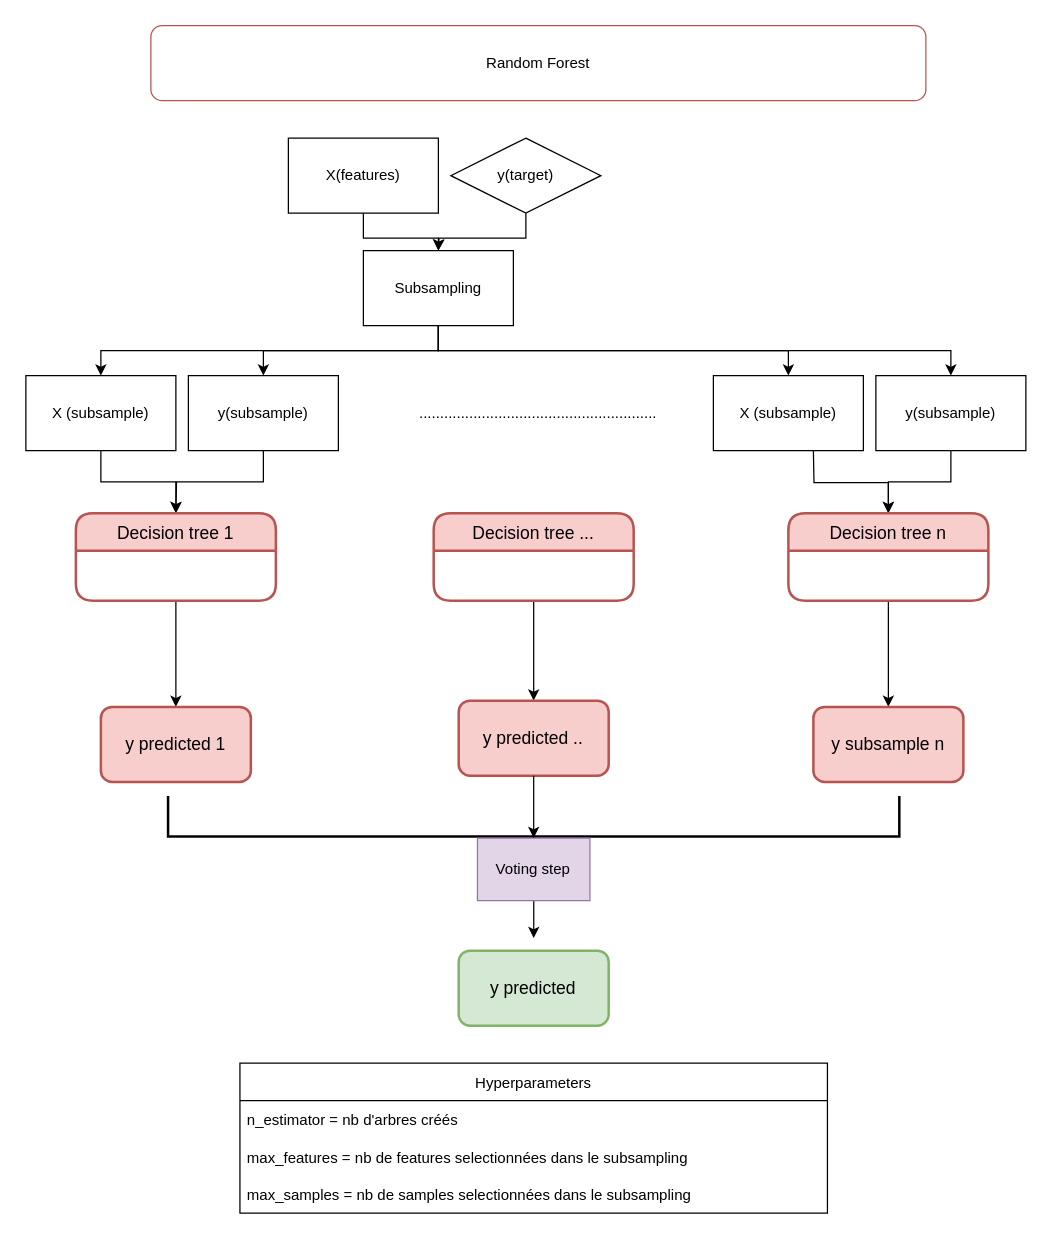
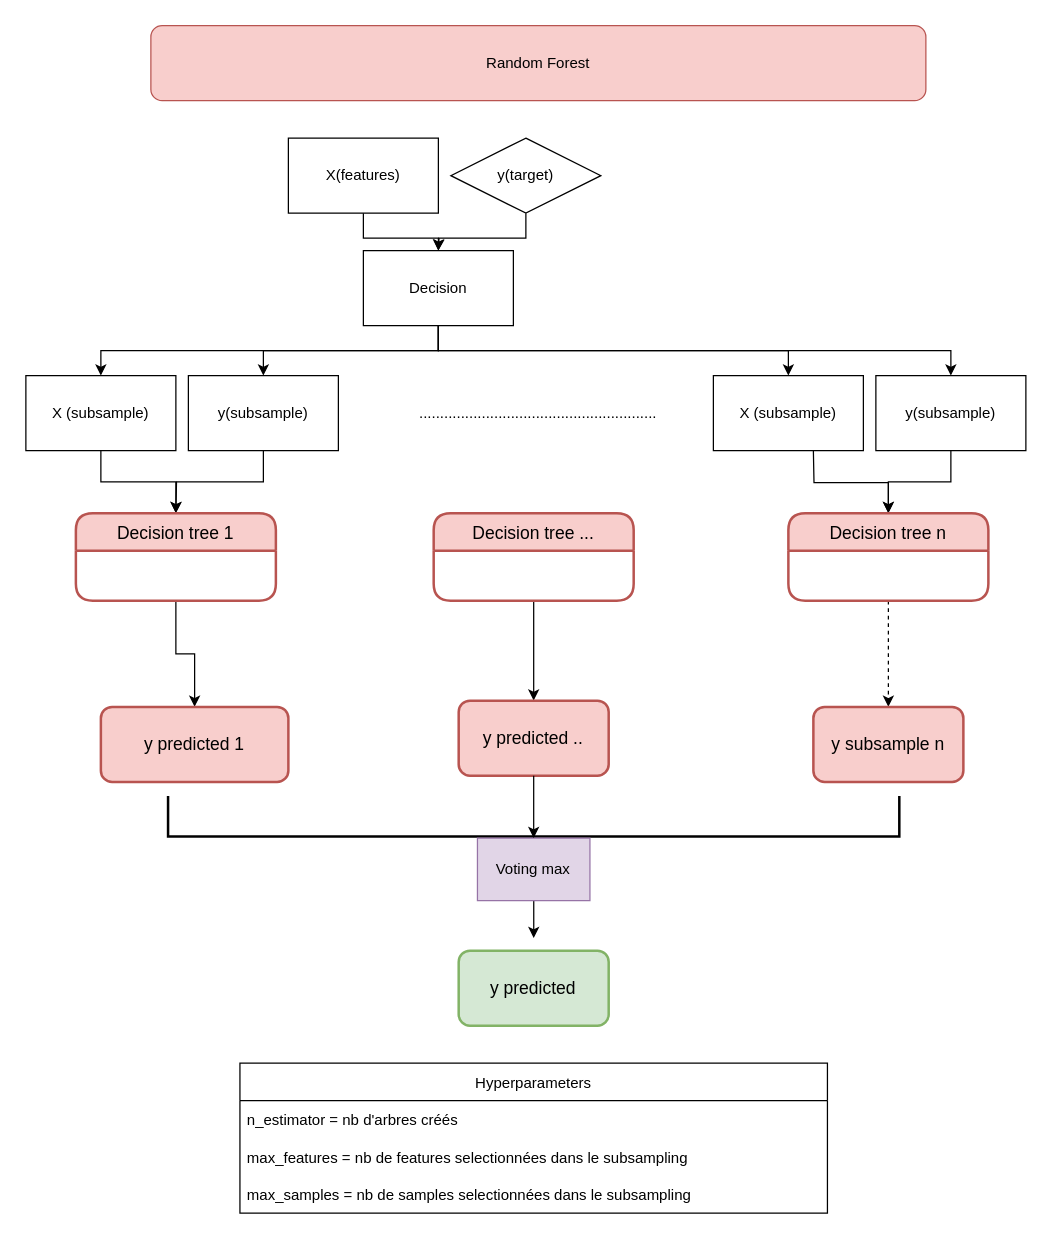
node "Random Forest": fillcolor #ffffff -> #f8cecc
node "Subsampling": label "Subsampling" -> "Decision"
edge "Decision tree n" -> "y subsample n": style solid -> dashed
node "y predicted 1": size 150x75 -> 188x75
node "Voting step": label "Voting step" -> "Voting max"
